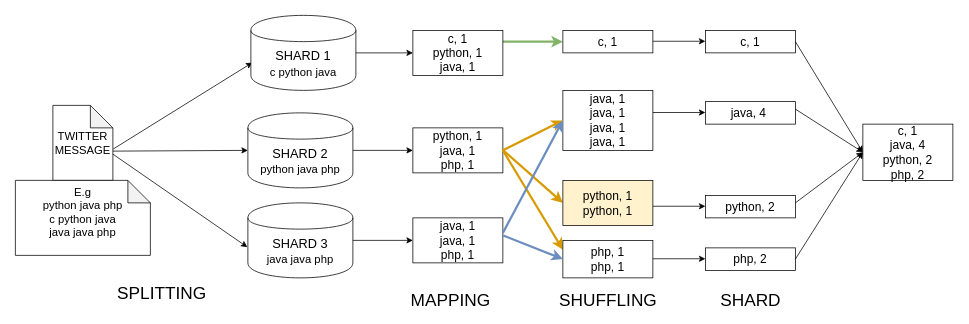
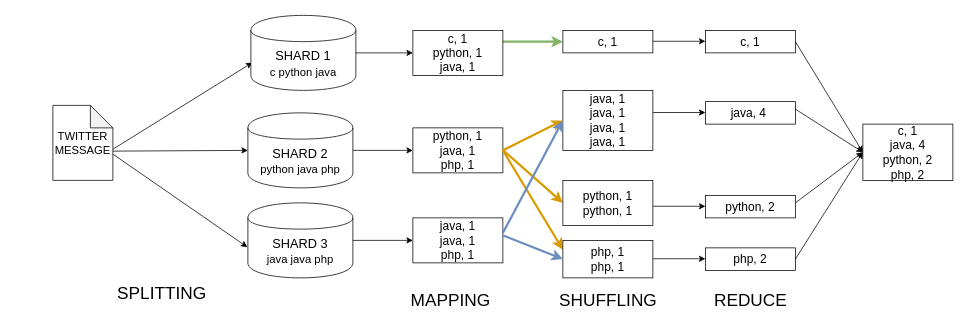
node "python, 1 python, 1": fillcolor #fff2cc -> #ffffff
node "E.g python java php c python java java java php": removed
node "SHARD": label "SHARD" -> "REDUCE"
